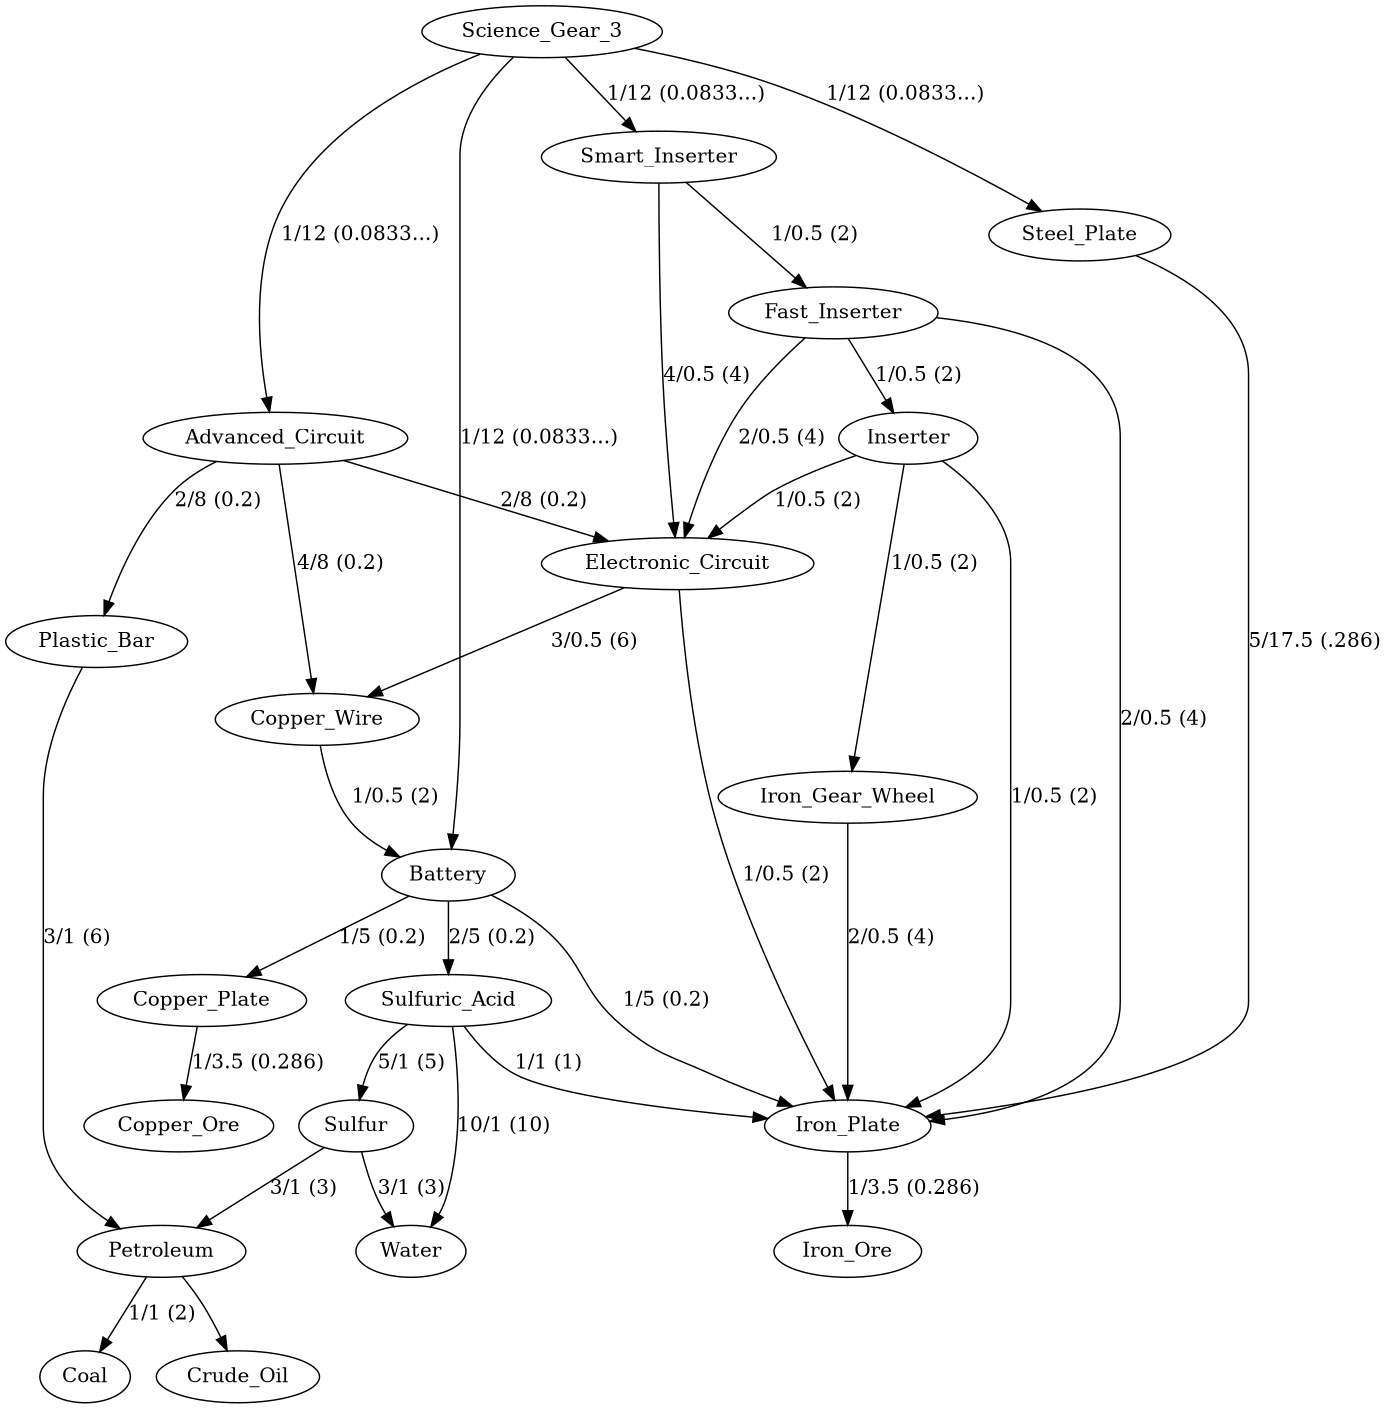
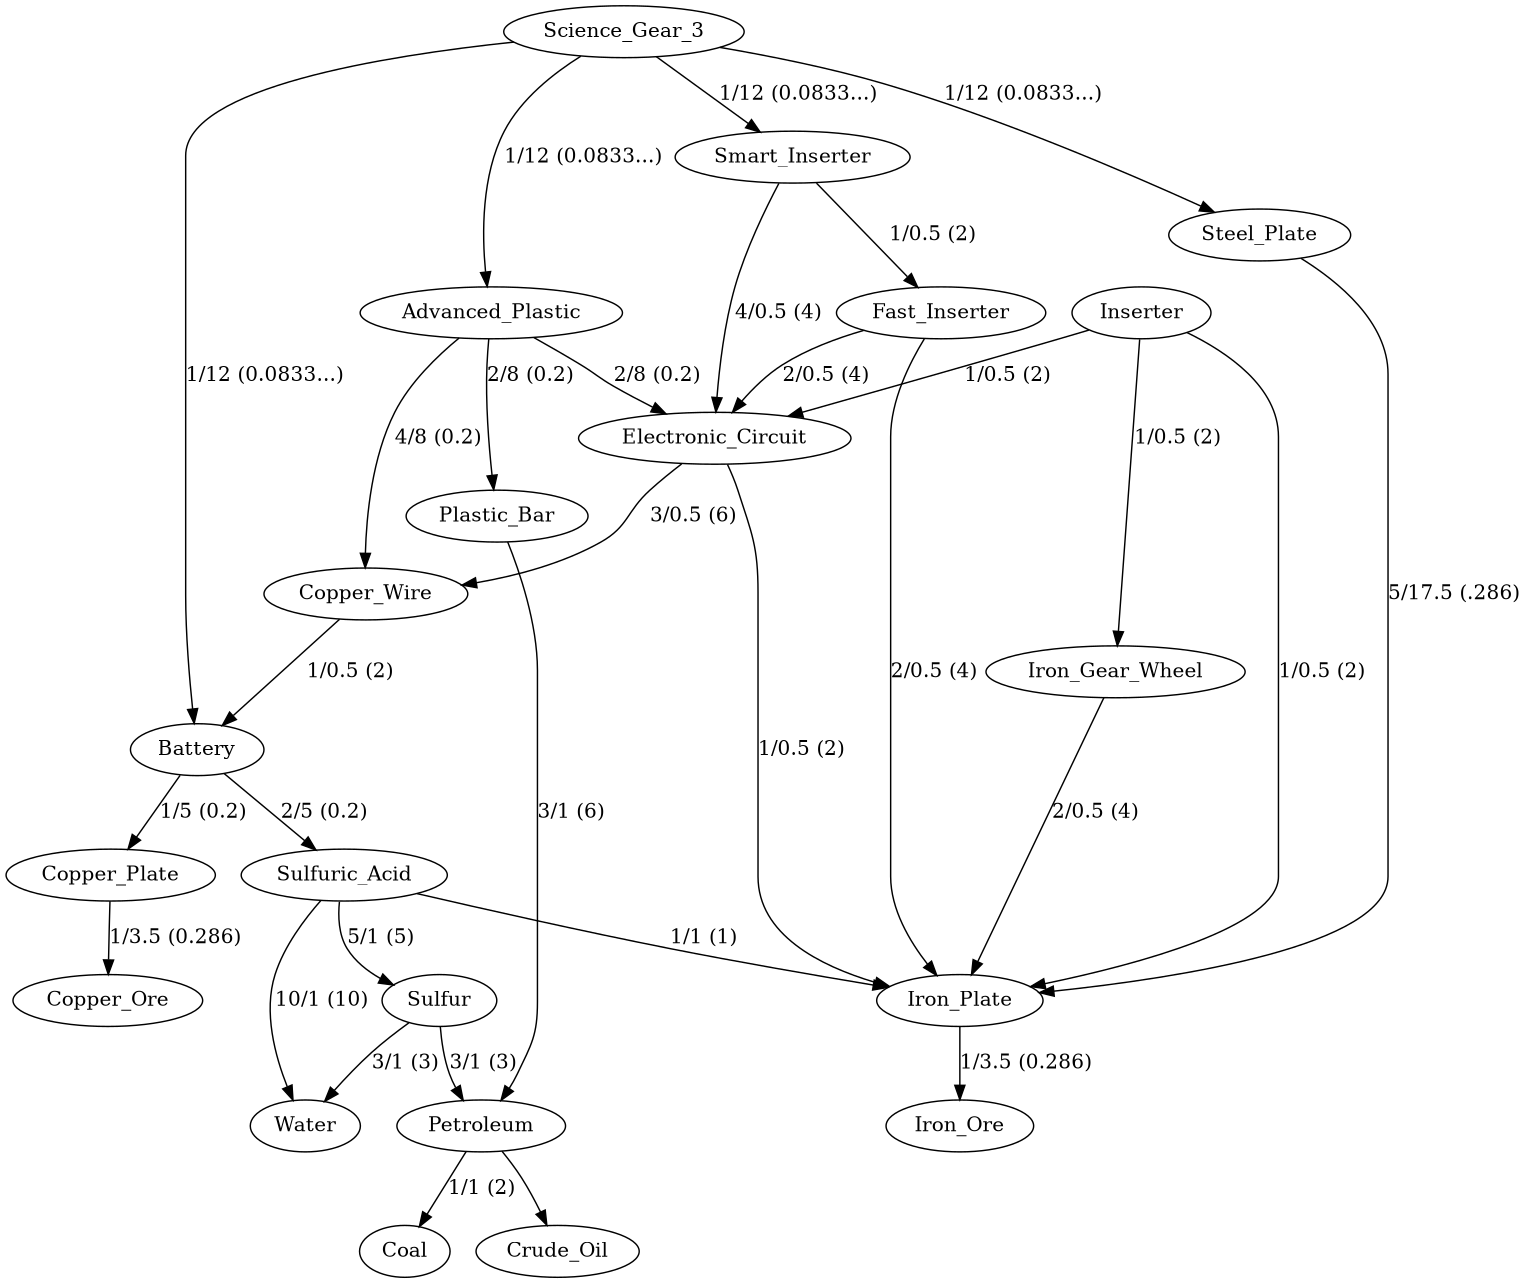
edge "Fast_Inserter" -> "Inserter": removed, label "1/0.5 (2)"
node "Advanced_Circuit": label "Advanced_Circuit" -> "Advanced_Plastic"
edge "Battery" -> "Iron_Plate": removed, label "1/5 (0.2)"
